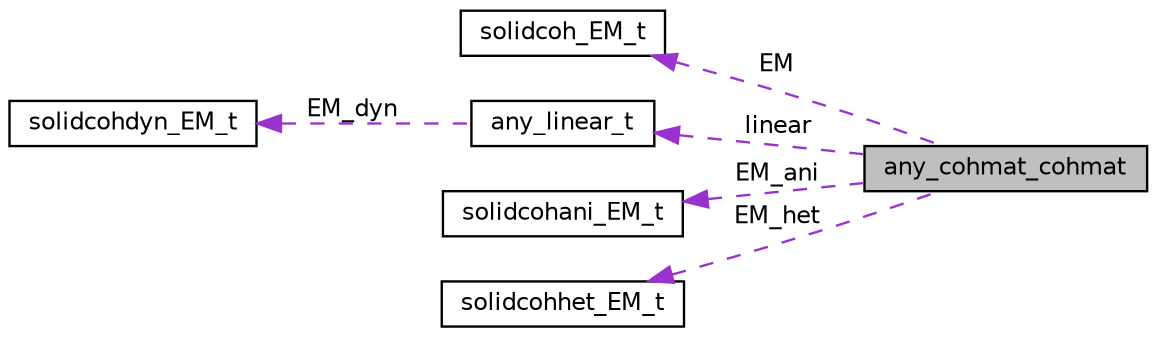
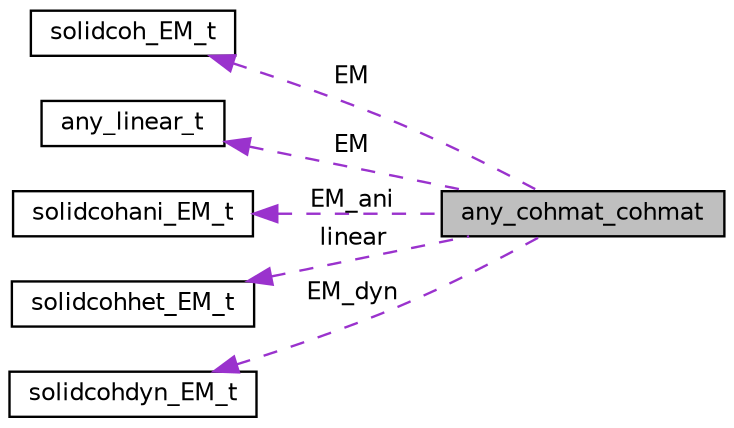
edge "any_linear_t" -> "solidcohdyn_EM_t": now "any_cohmat_cohmat" -> "solidcohdyn_EM_t"
edge "any_cohmat_cohmat" -> "any_linear_t": label " linear" -> " EM"
edge "any_cohmat_cohmat" -> "solidcohhet_EM_t": label " EM_het" -> " linear"
